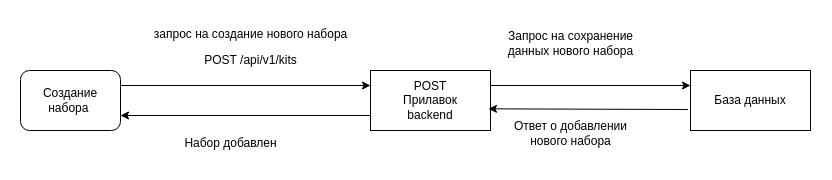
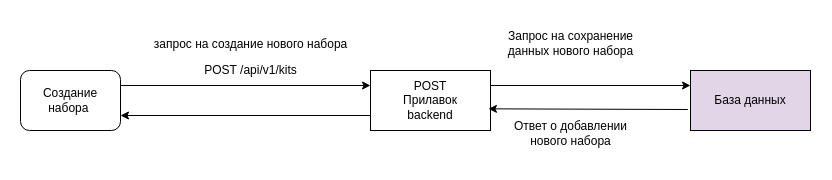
node "запрос на создание нового набора POST /api/v1/kits": moved (251, 61) -> (251, 71)
node "База данных": fillcolor #ffffff -> #e1d5e7
node "Набор добавлен": removed
